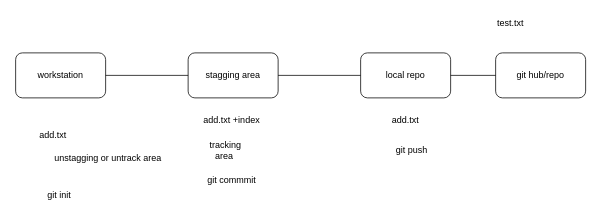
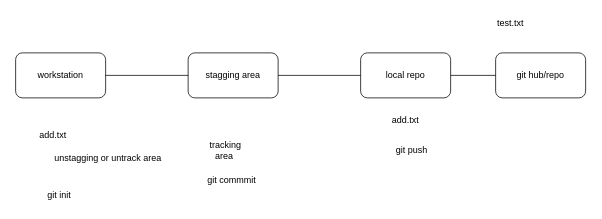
node "add.txt +index": removed
